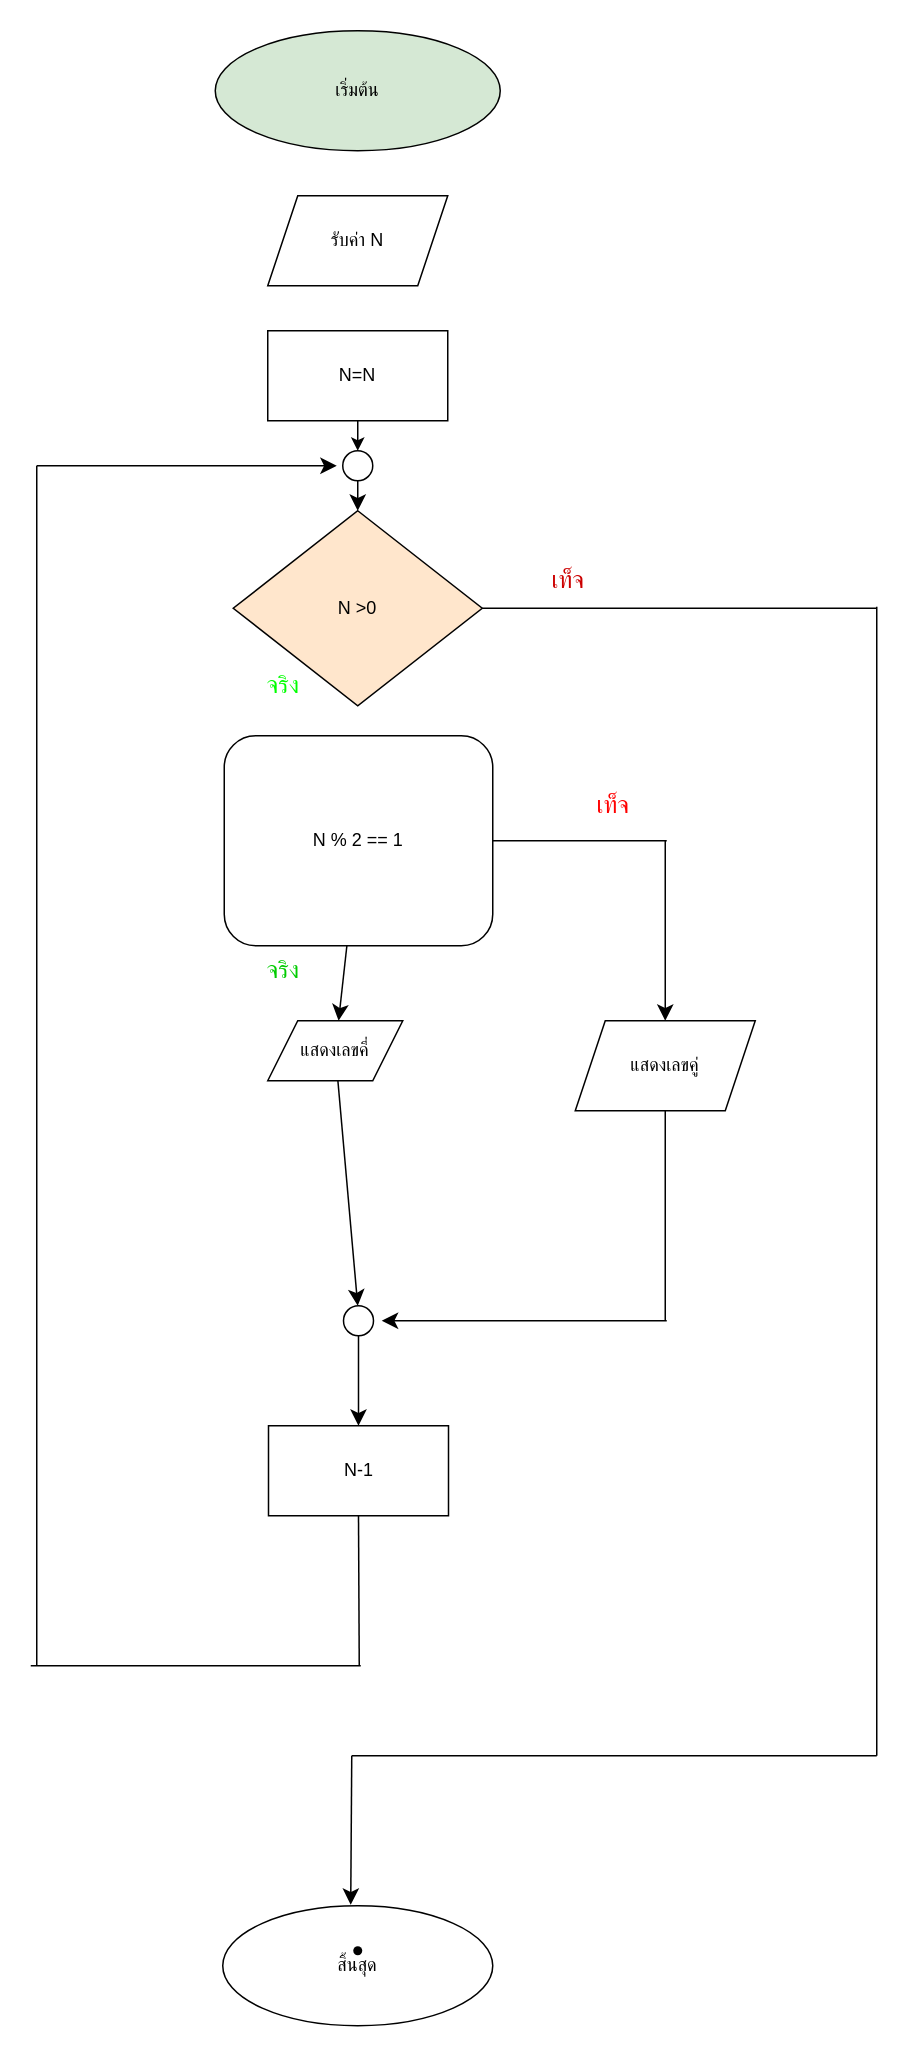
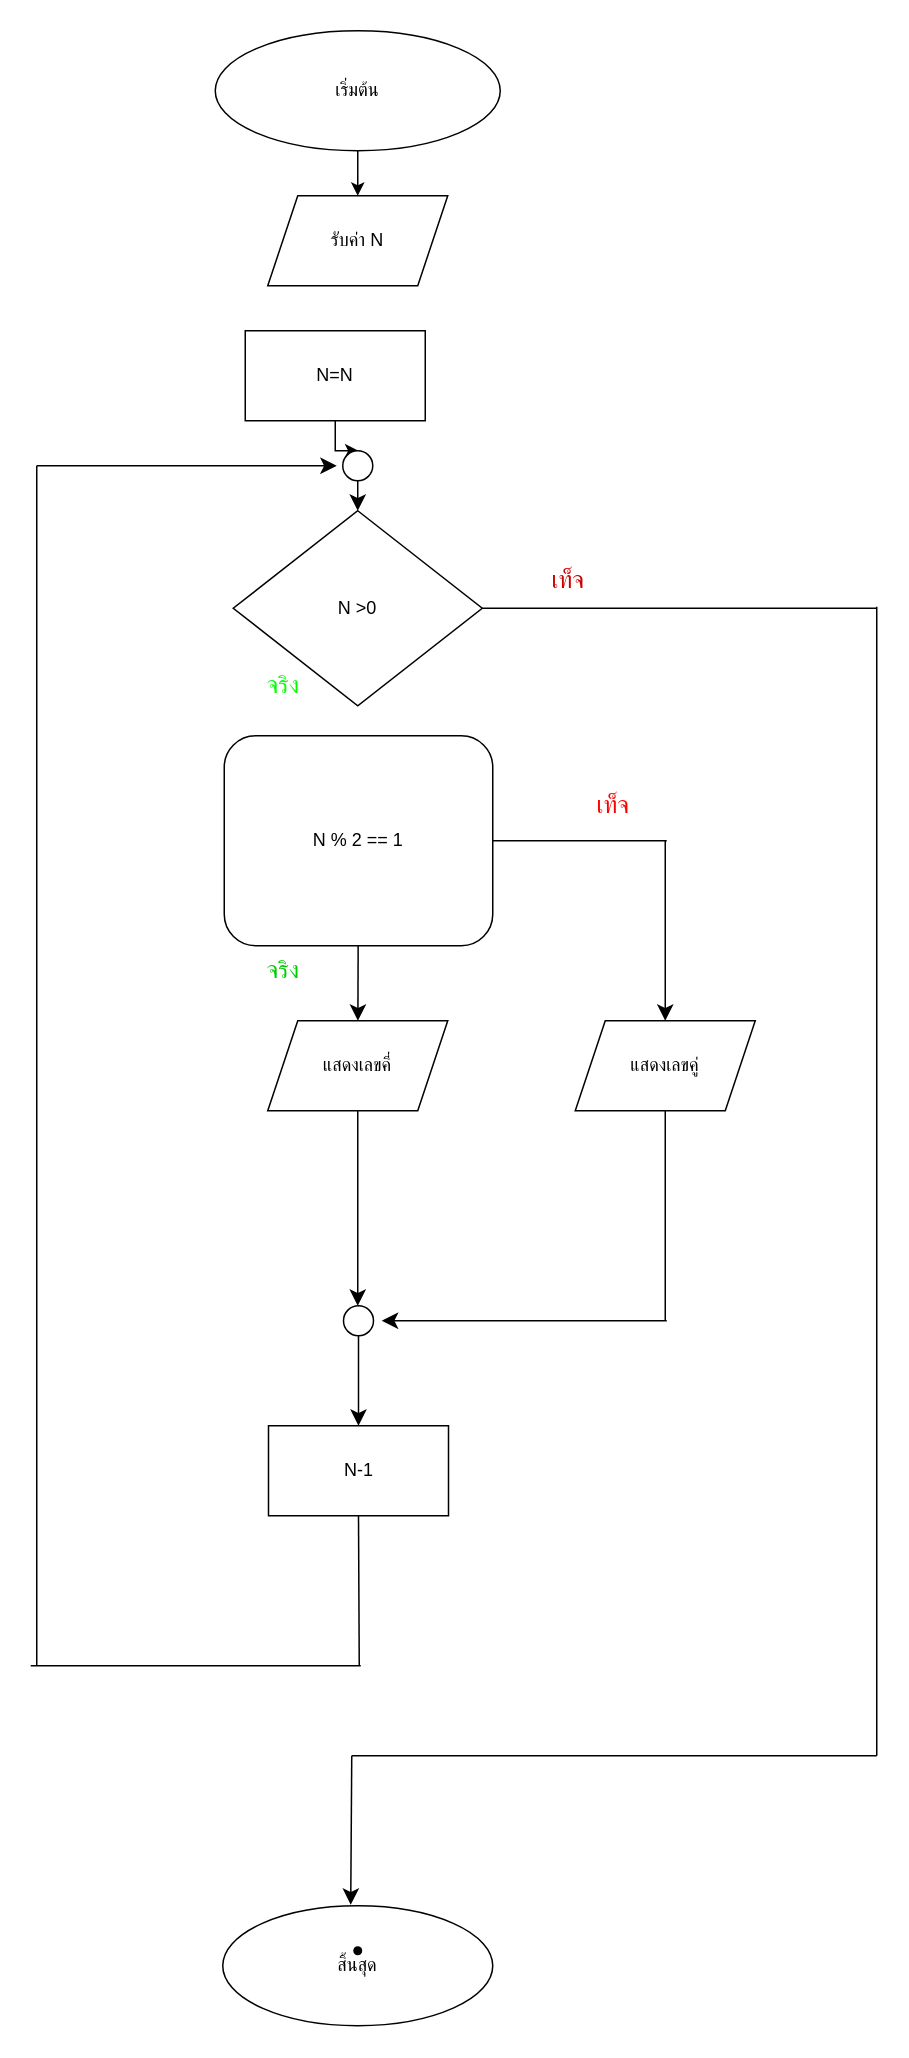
node "เริ่มต้น": fillcolor #d5e8d4 -> #ffffff
edge "เริ่มต้น" -> "รับค่า N": added
node "N=N": moved (358, 376) -> (335, 376)
node "N >0": fillcolor #ffe6cc -> #ffffff
node "แสดงเลขคี่": size 135x60 -> 180x90
